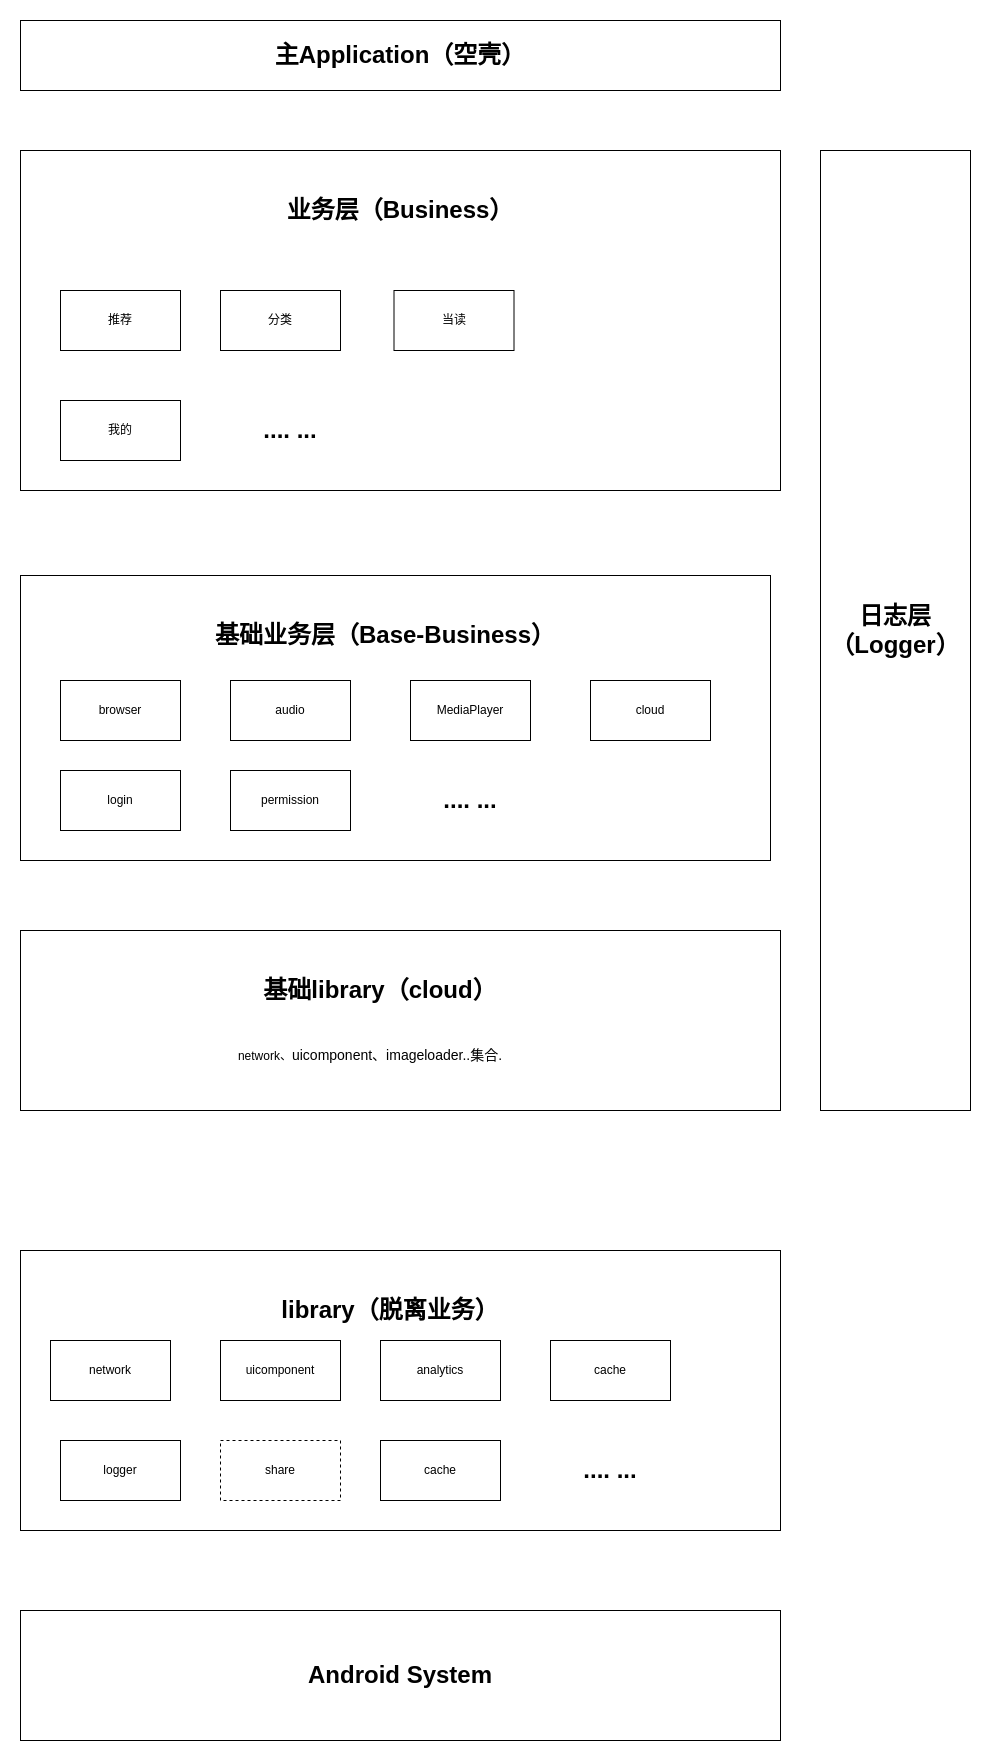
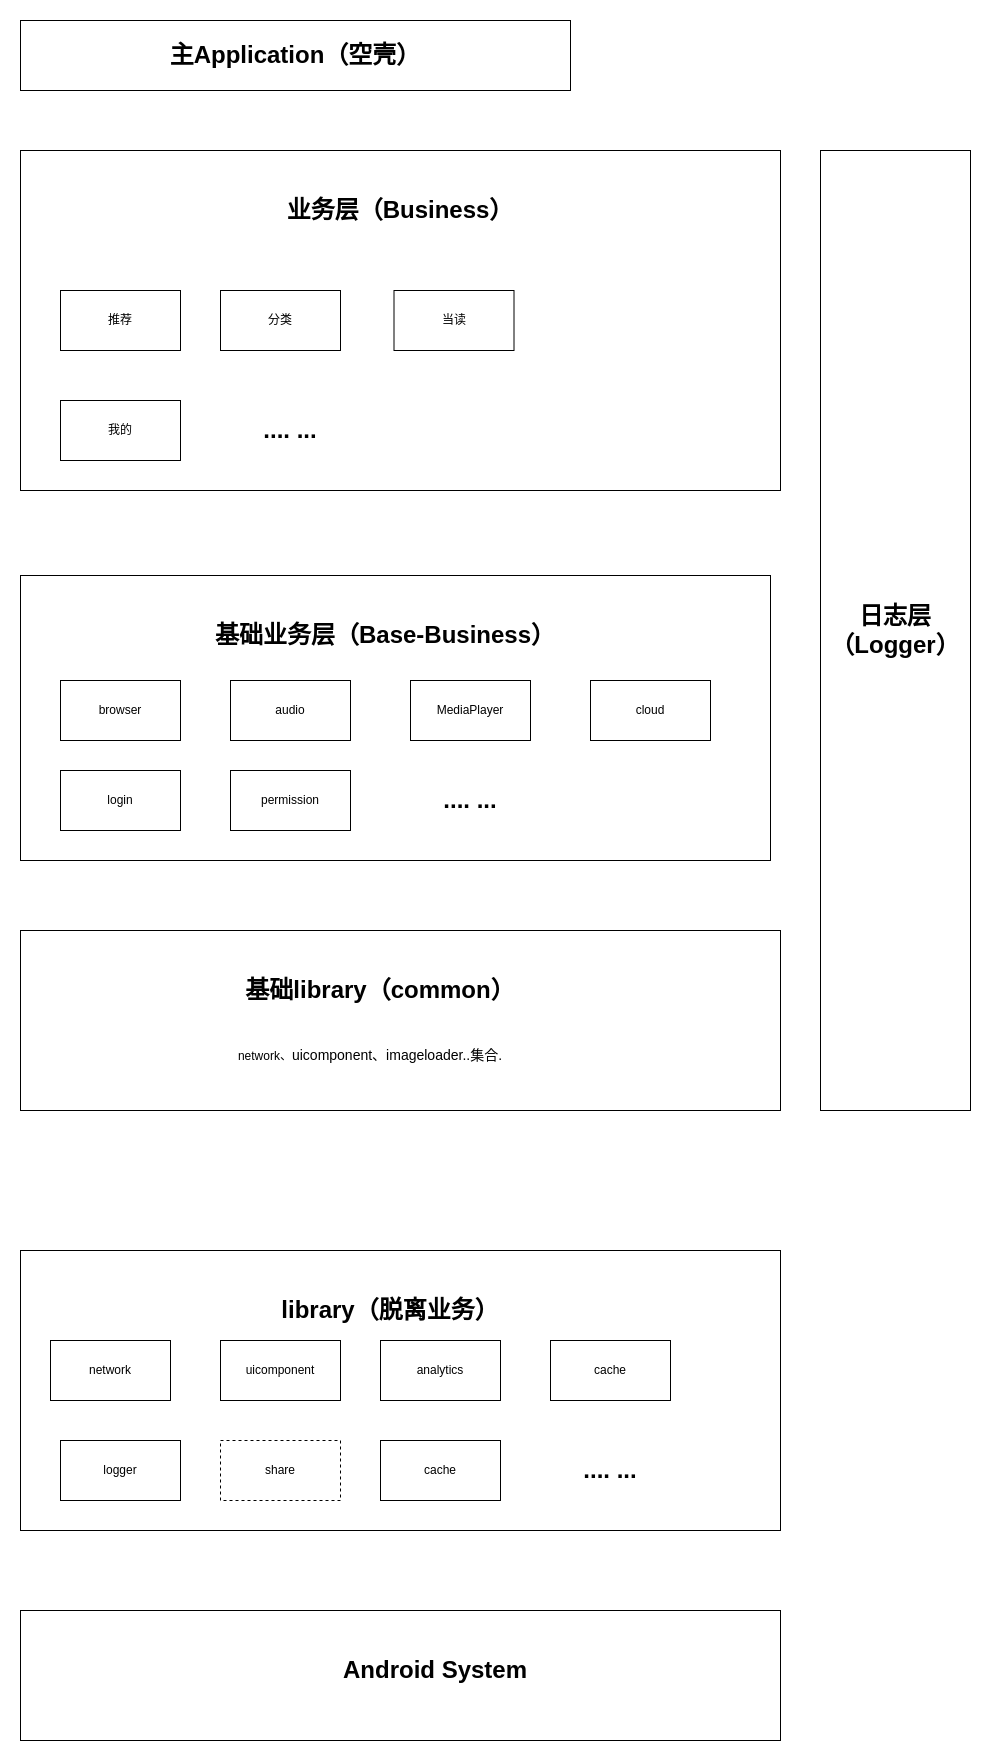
node "主Application（空壳）": size 760x70 -> 550x70
node "基础library（cloud）": label "基础library（cloud）" -> "基础library（common）"
node "Android System": moved (401, 1676) -> (436, 1671)
